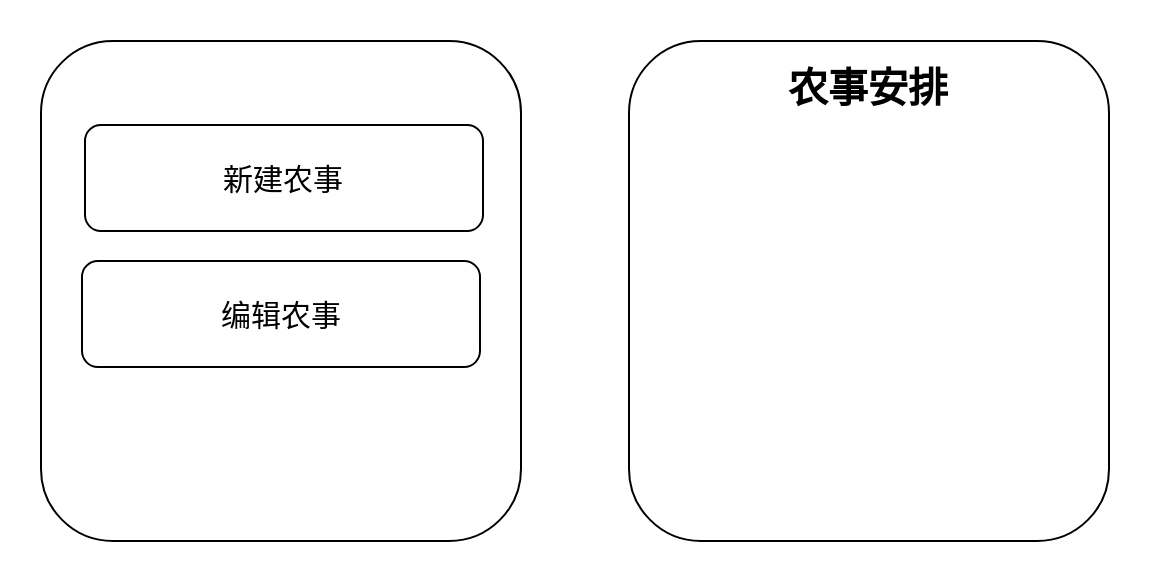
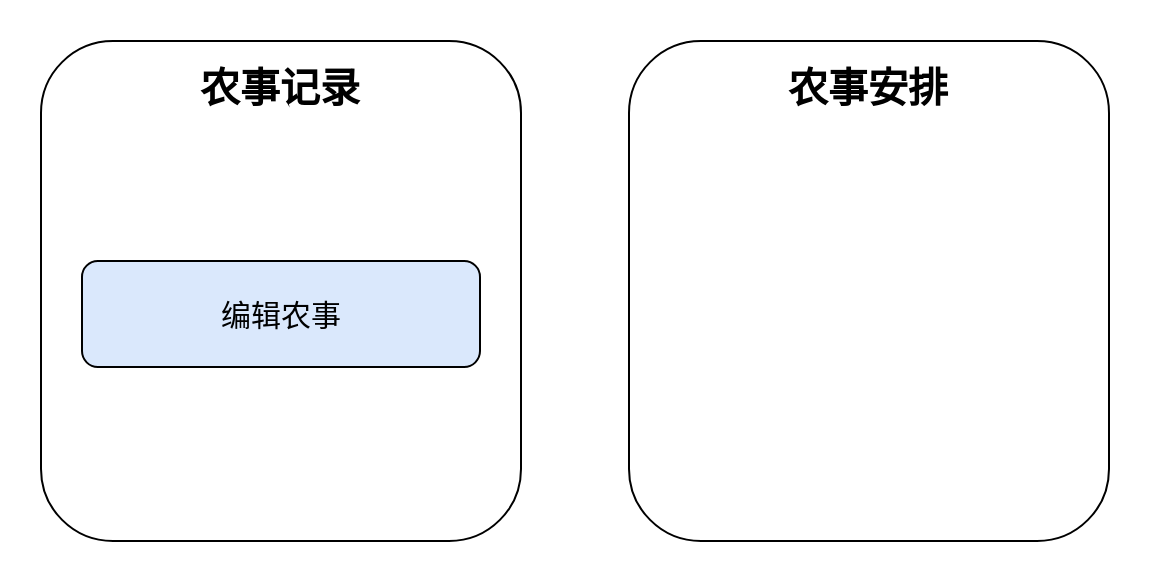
node "农事记录": added
node "新建农事": removed
node "编辑农事": fillcolor #ffffff -> #dae8fc
